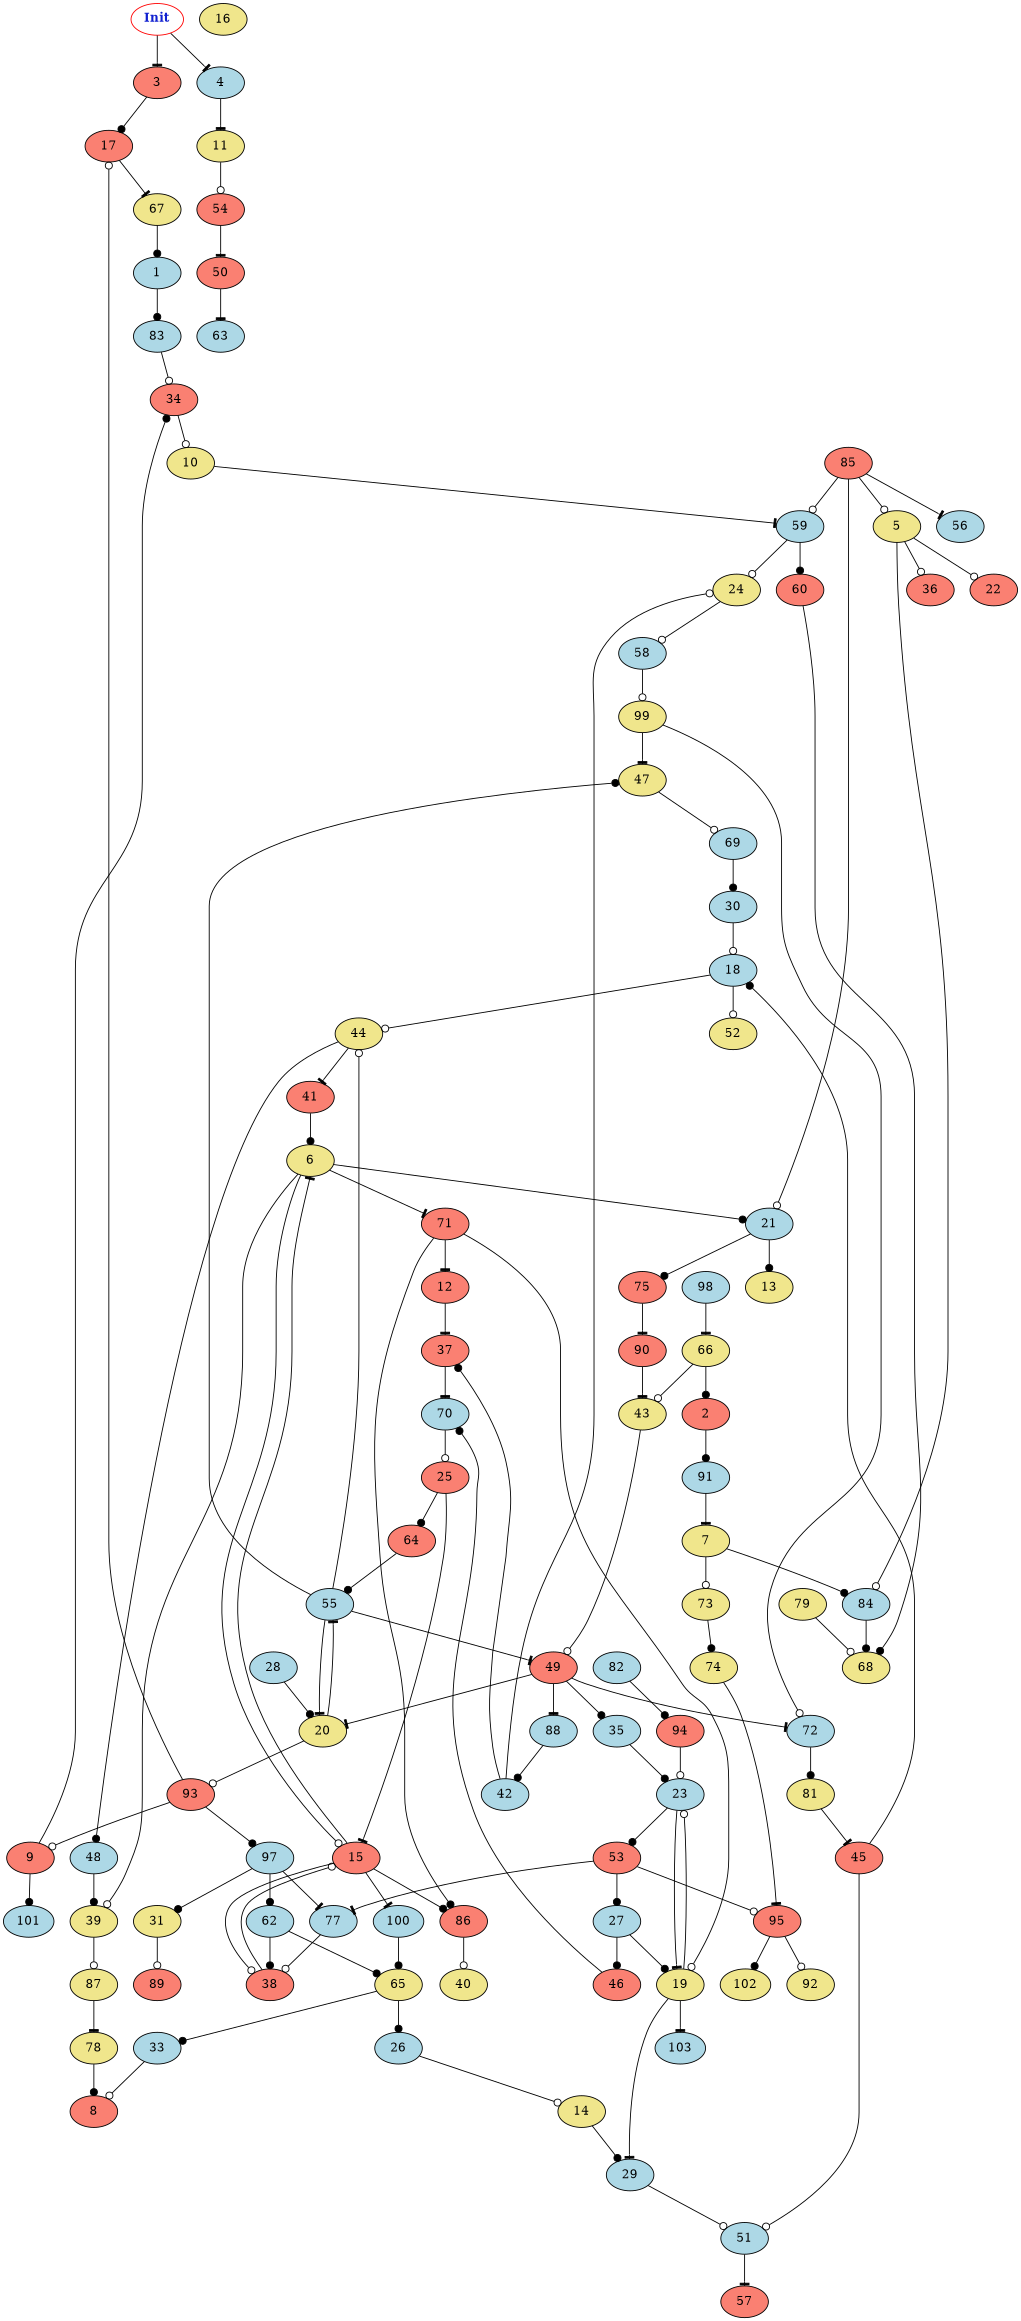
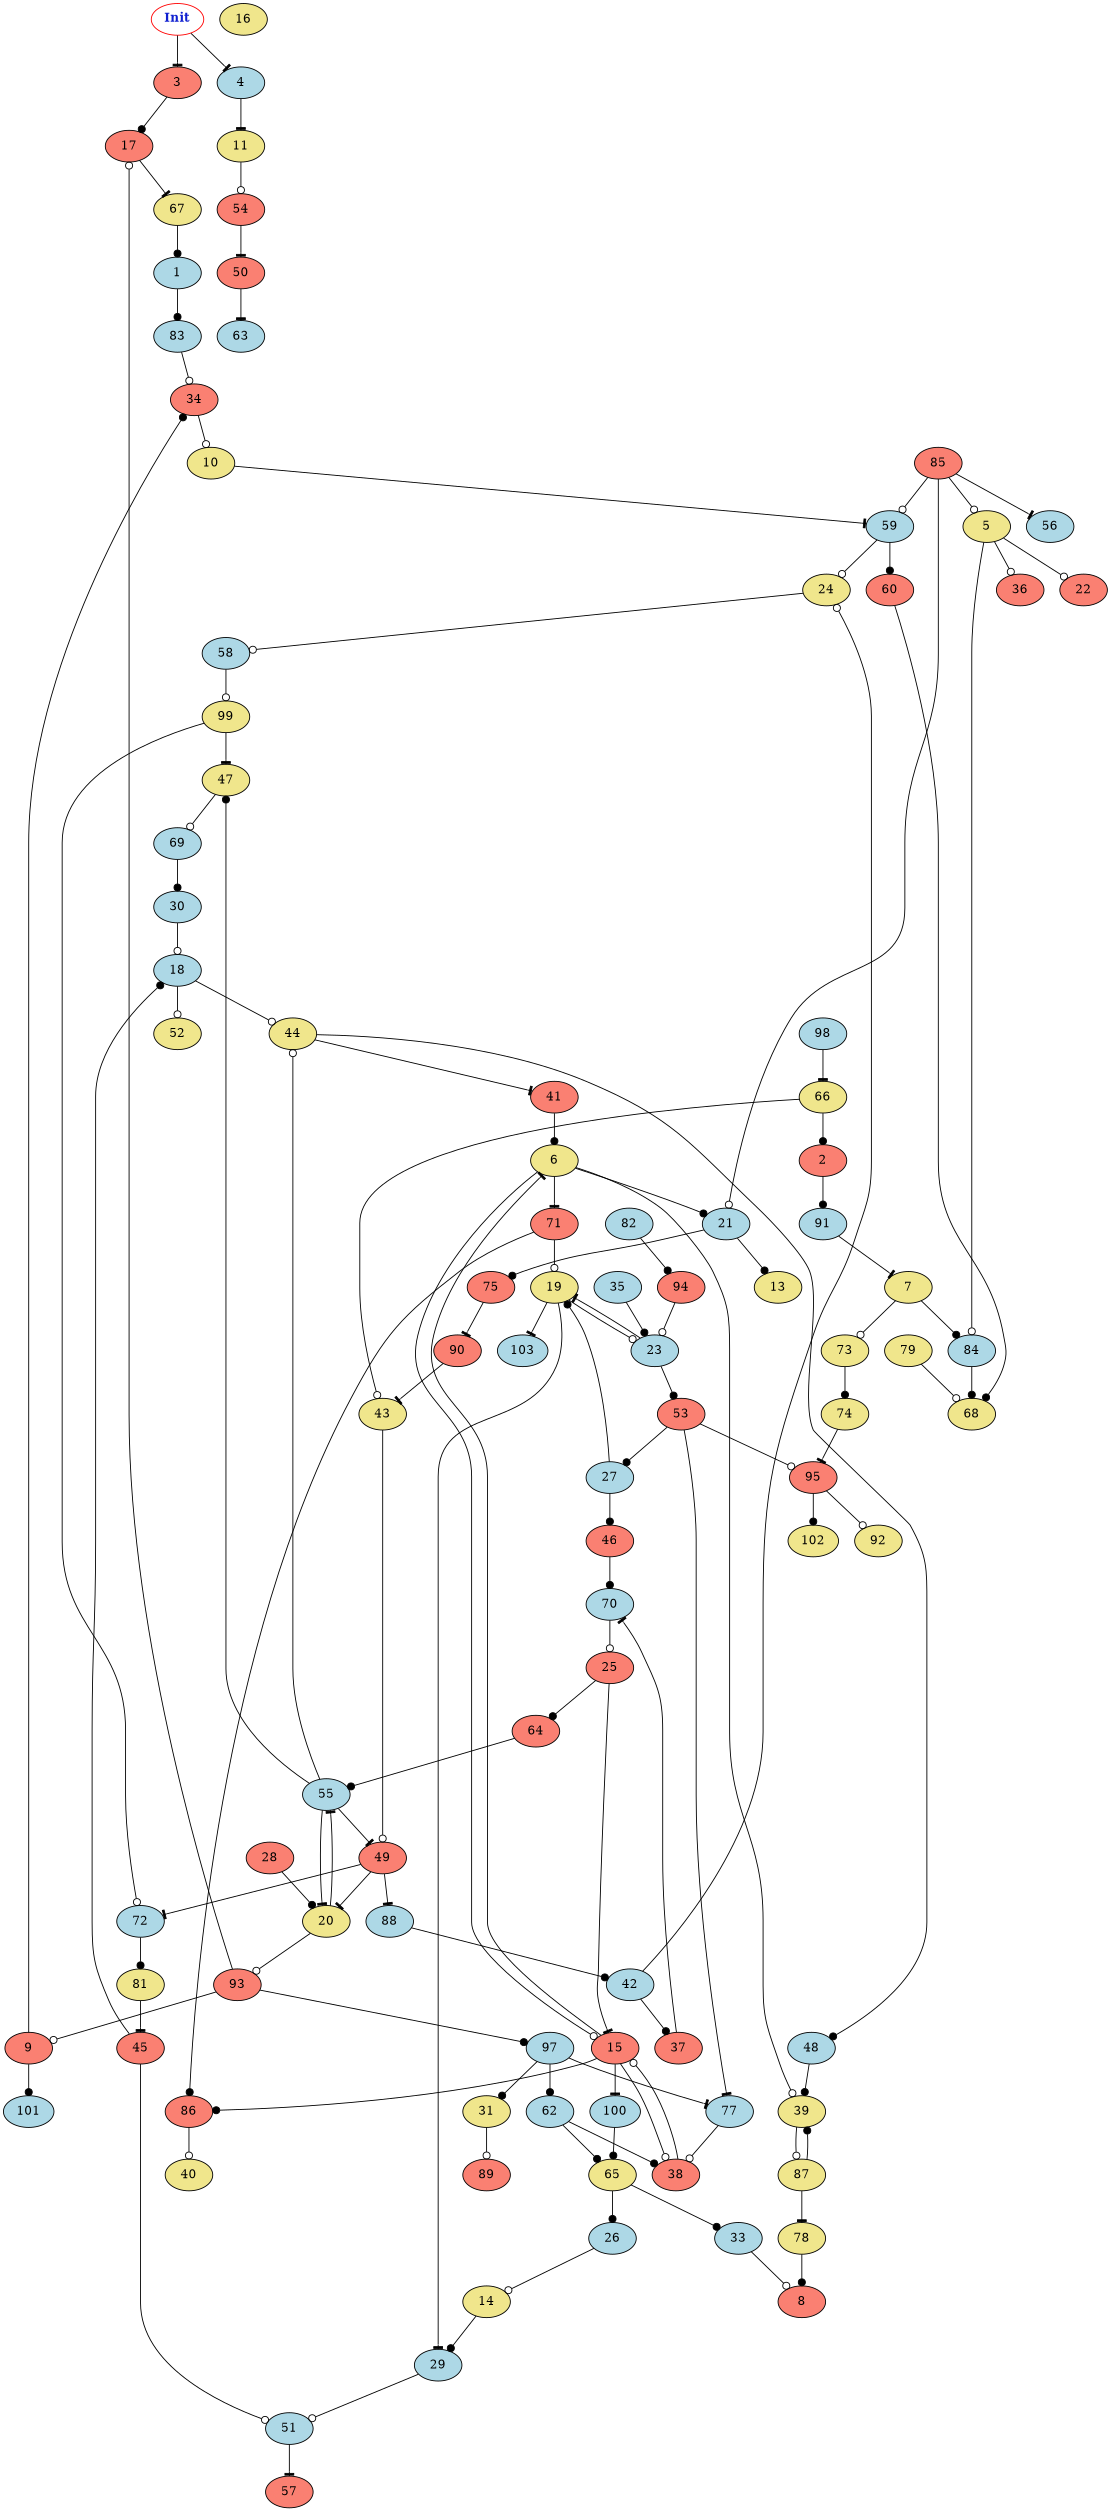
node "12": removed
node "28": fillcolor lightblue -> salmon
edge "49" -> "35": removed
edge "87" -> "39": added
